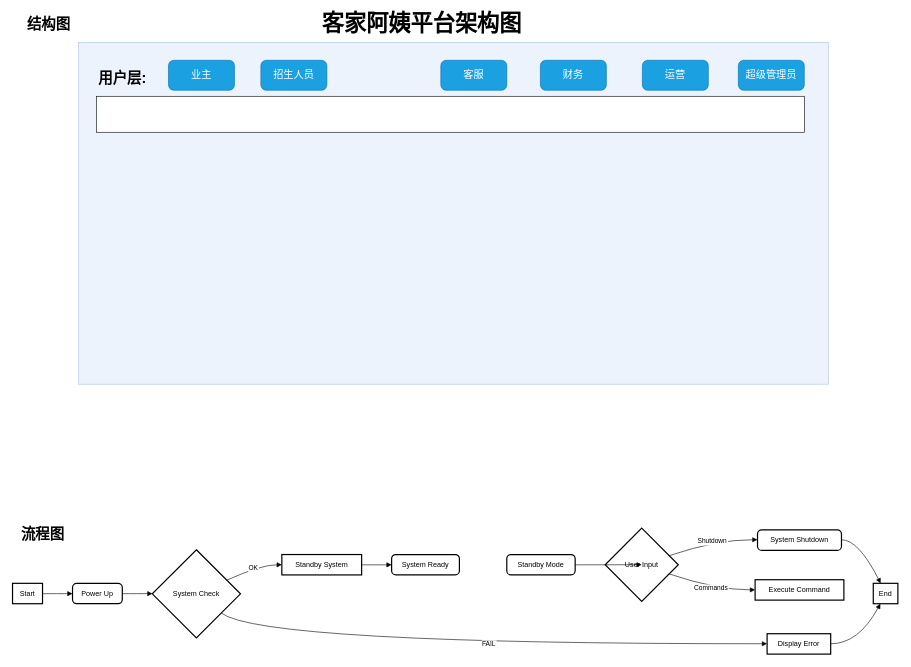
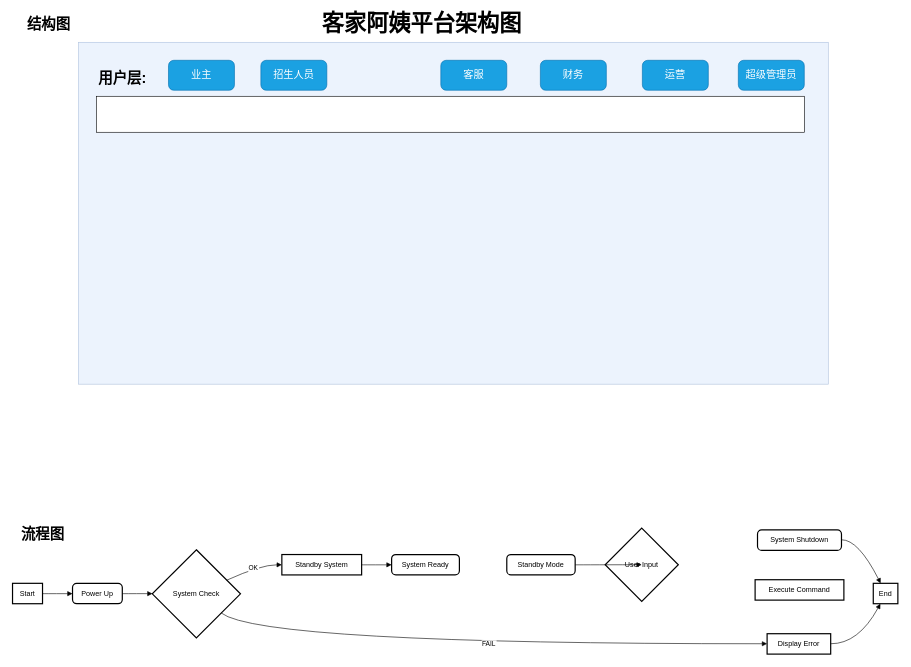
edge "User Input" -> "System Shutdown": removed, label "Shutdown"
edge "User Input" -> "Execute Command": removed, label "Commands"
